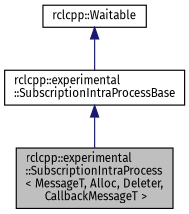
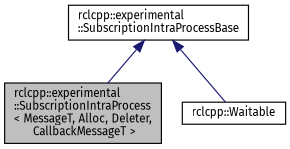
edge "rclcpp::experimental ::SubscriptionIntraProcessBase" -> "rclcpp::Waitable": reversed
